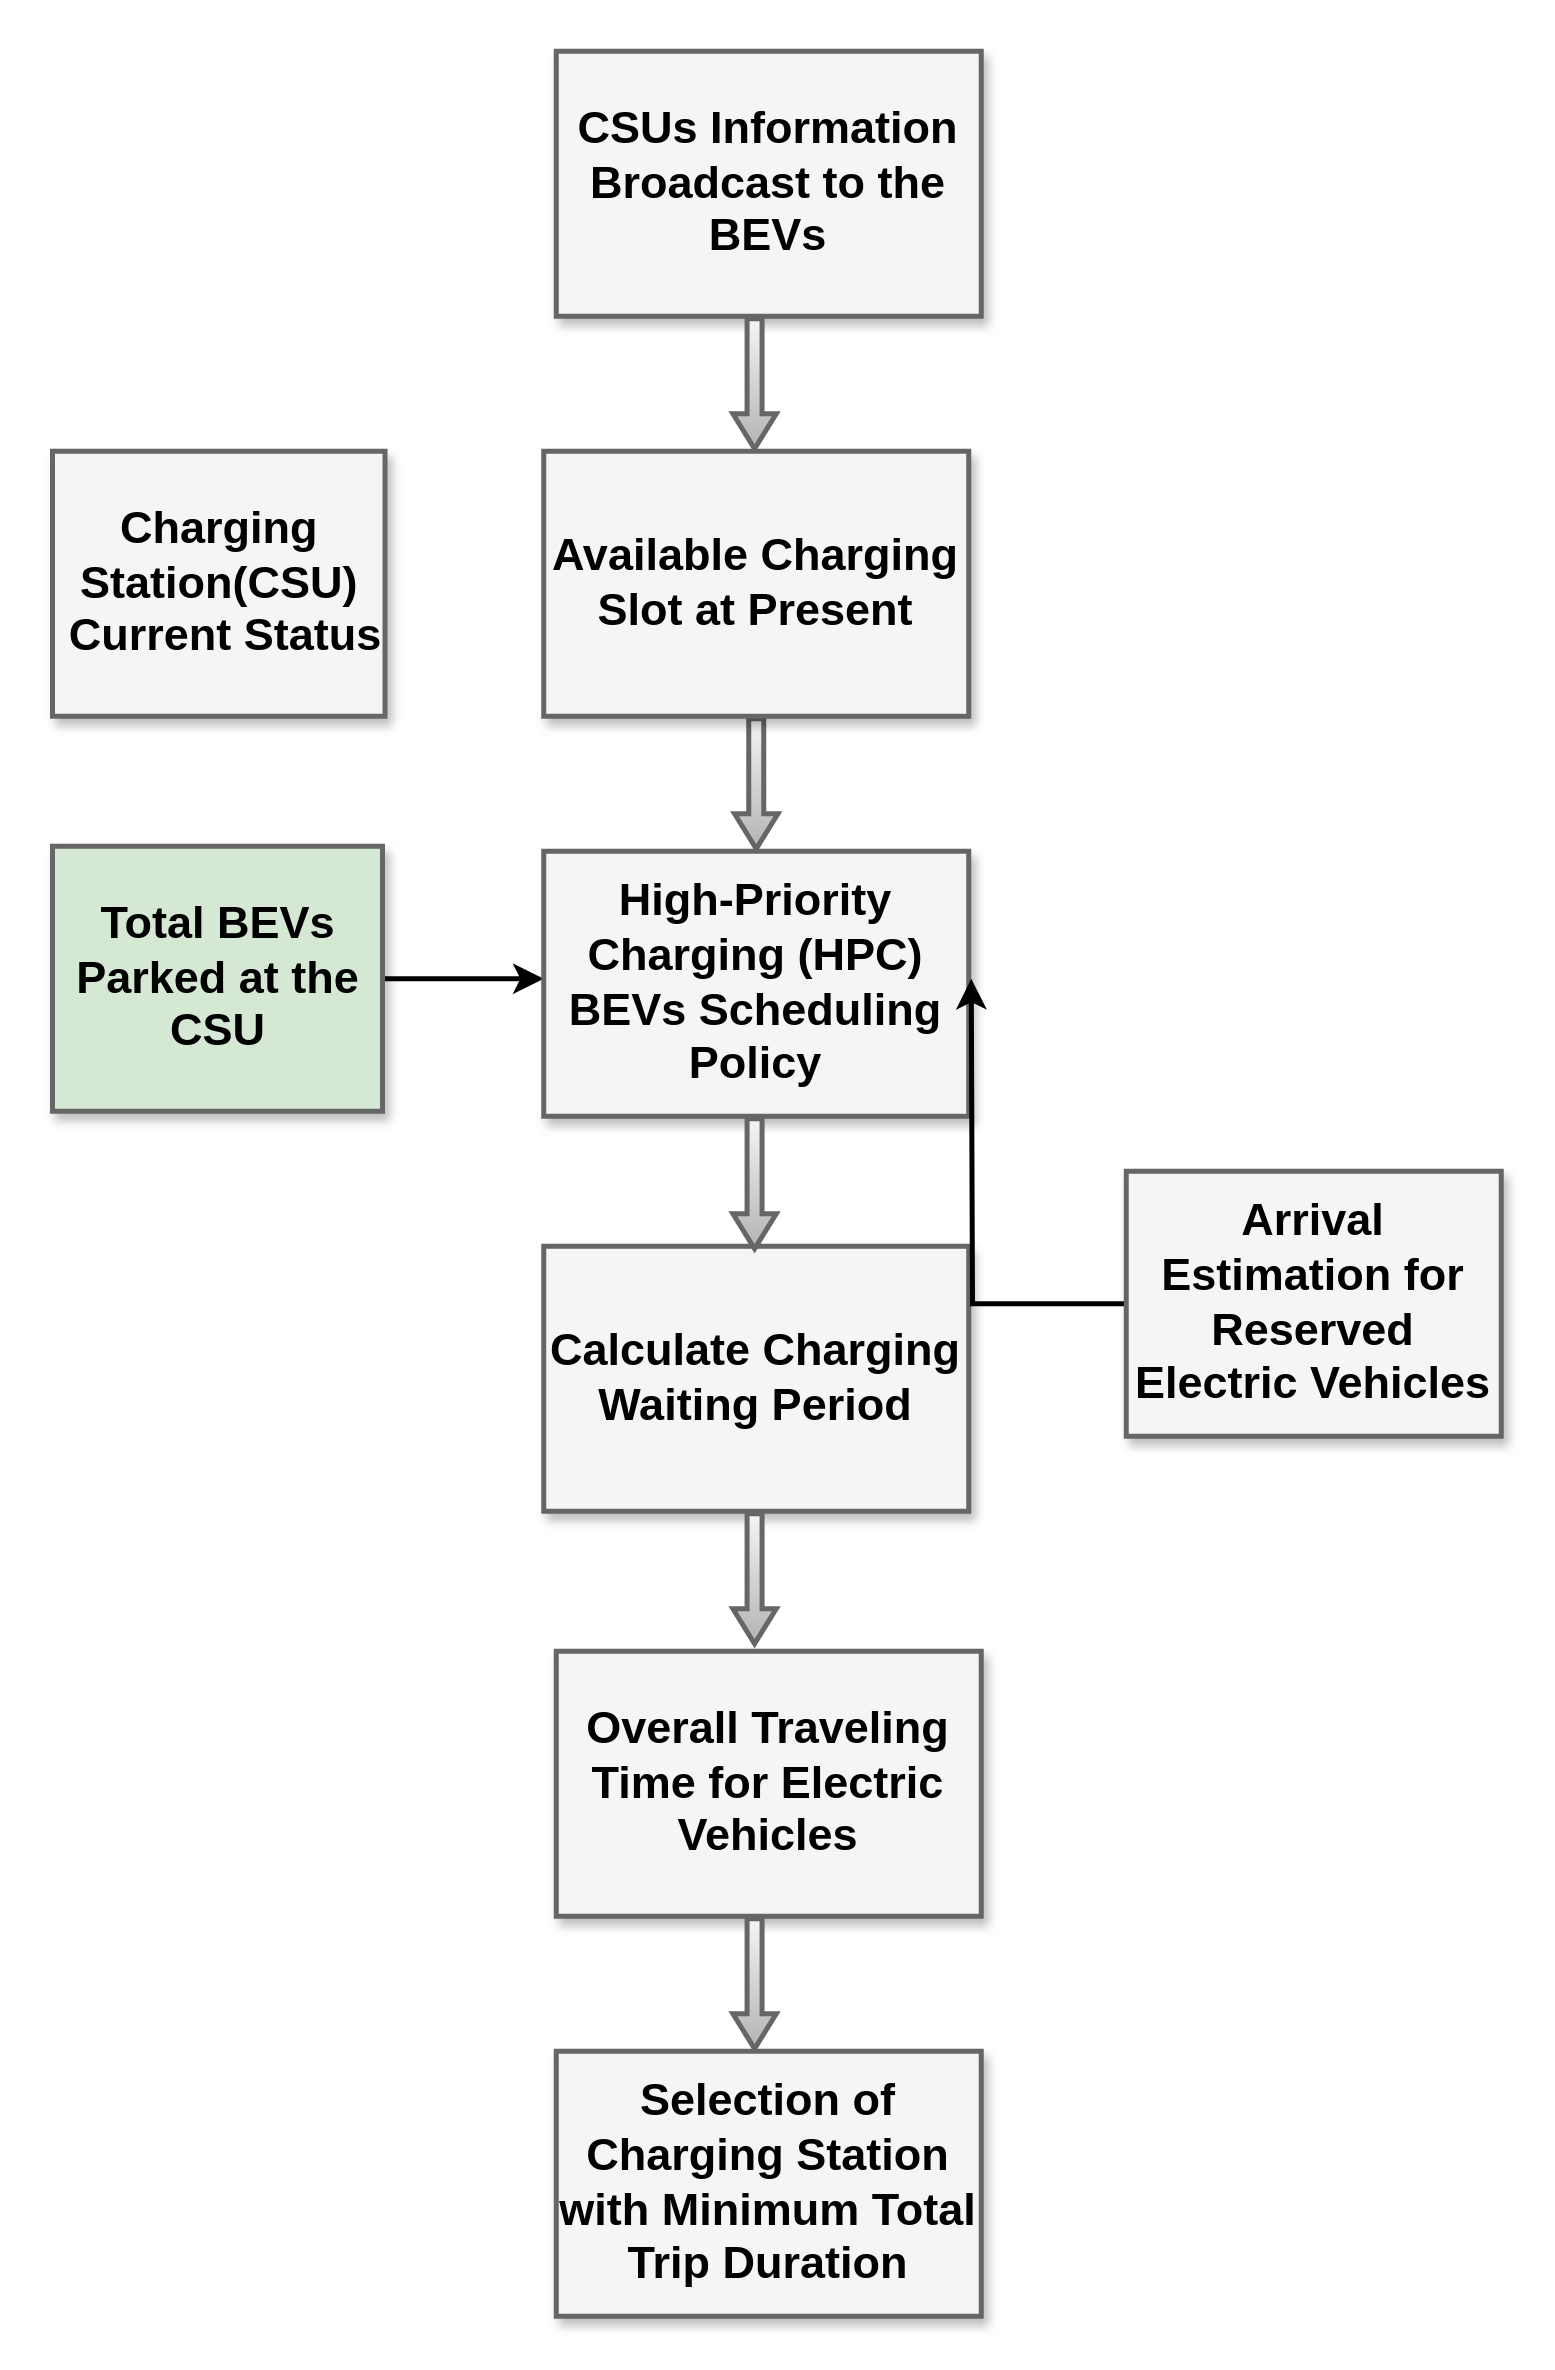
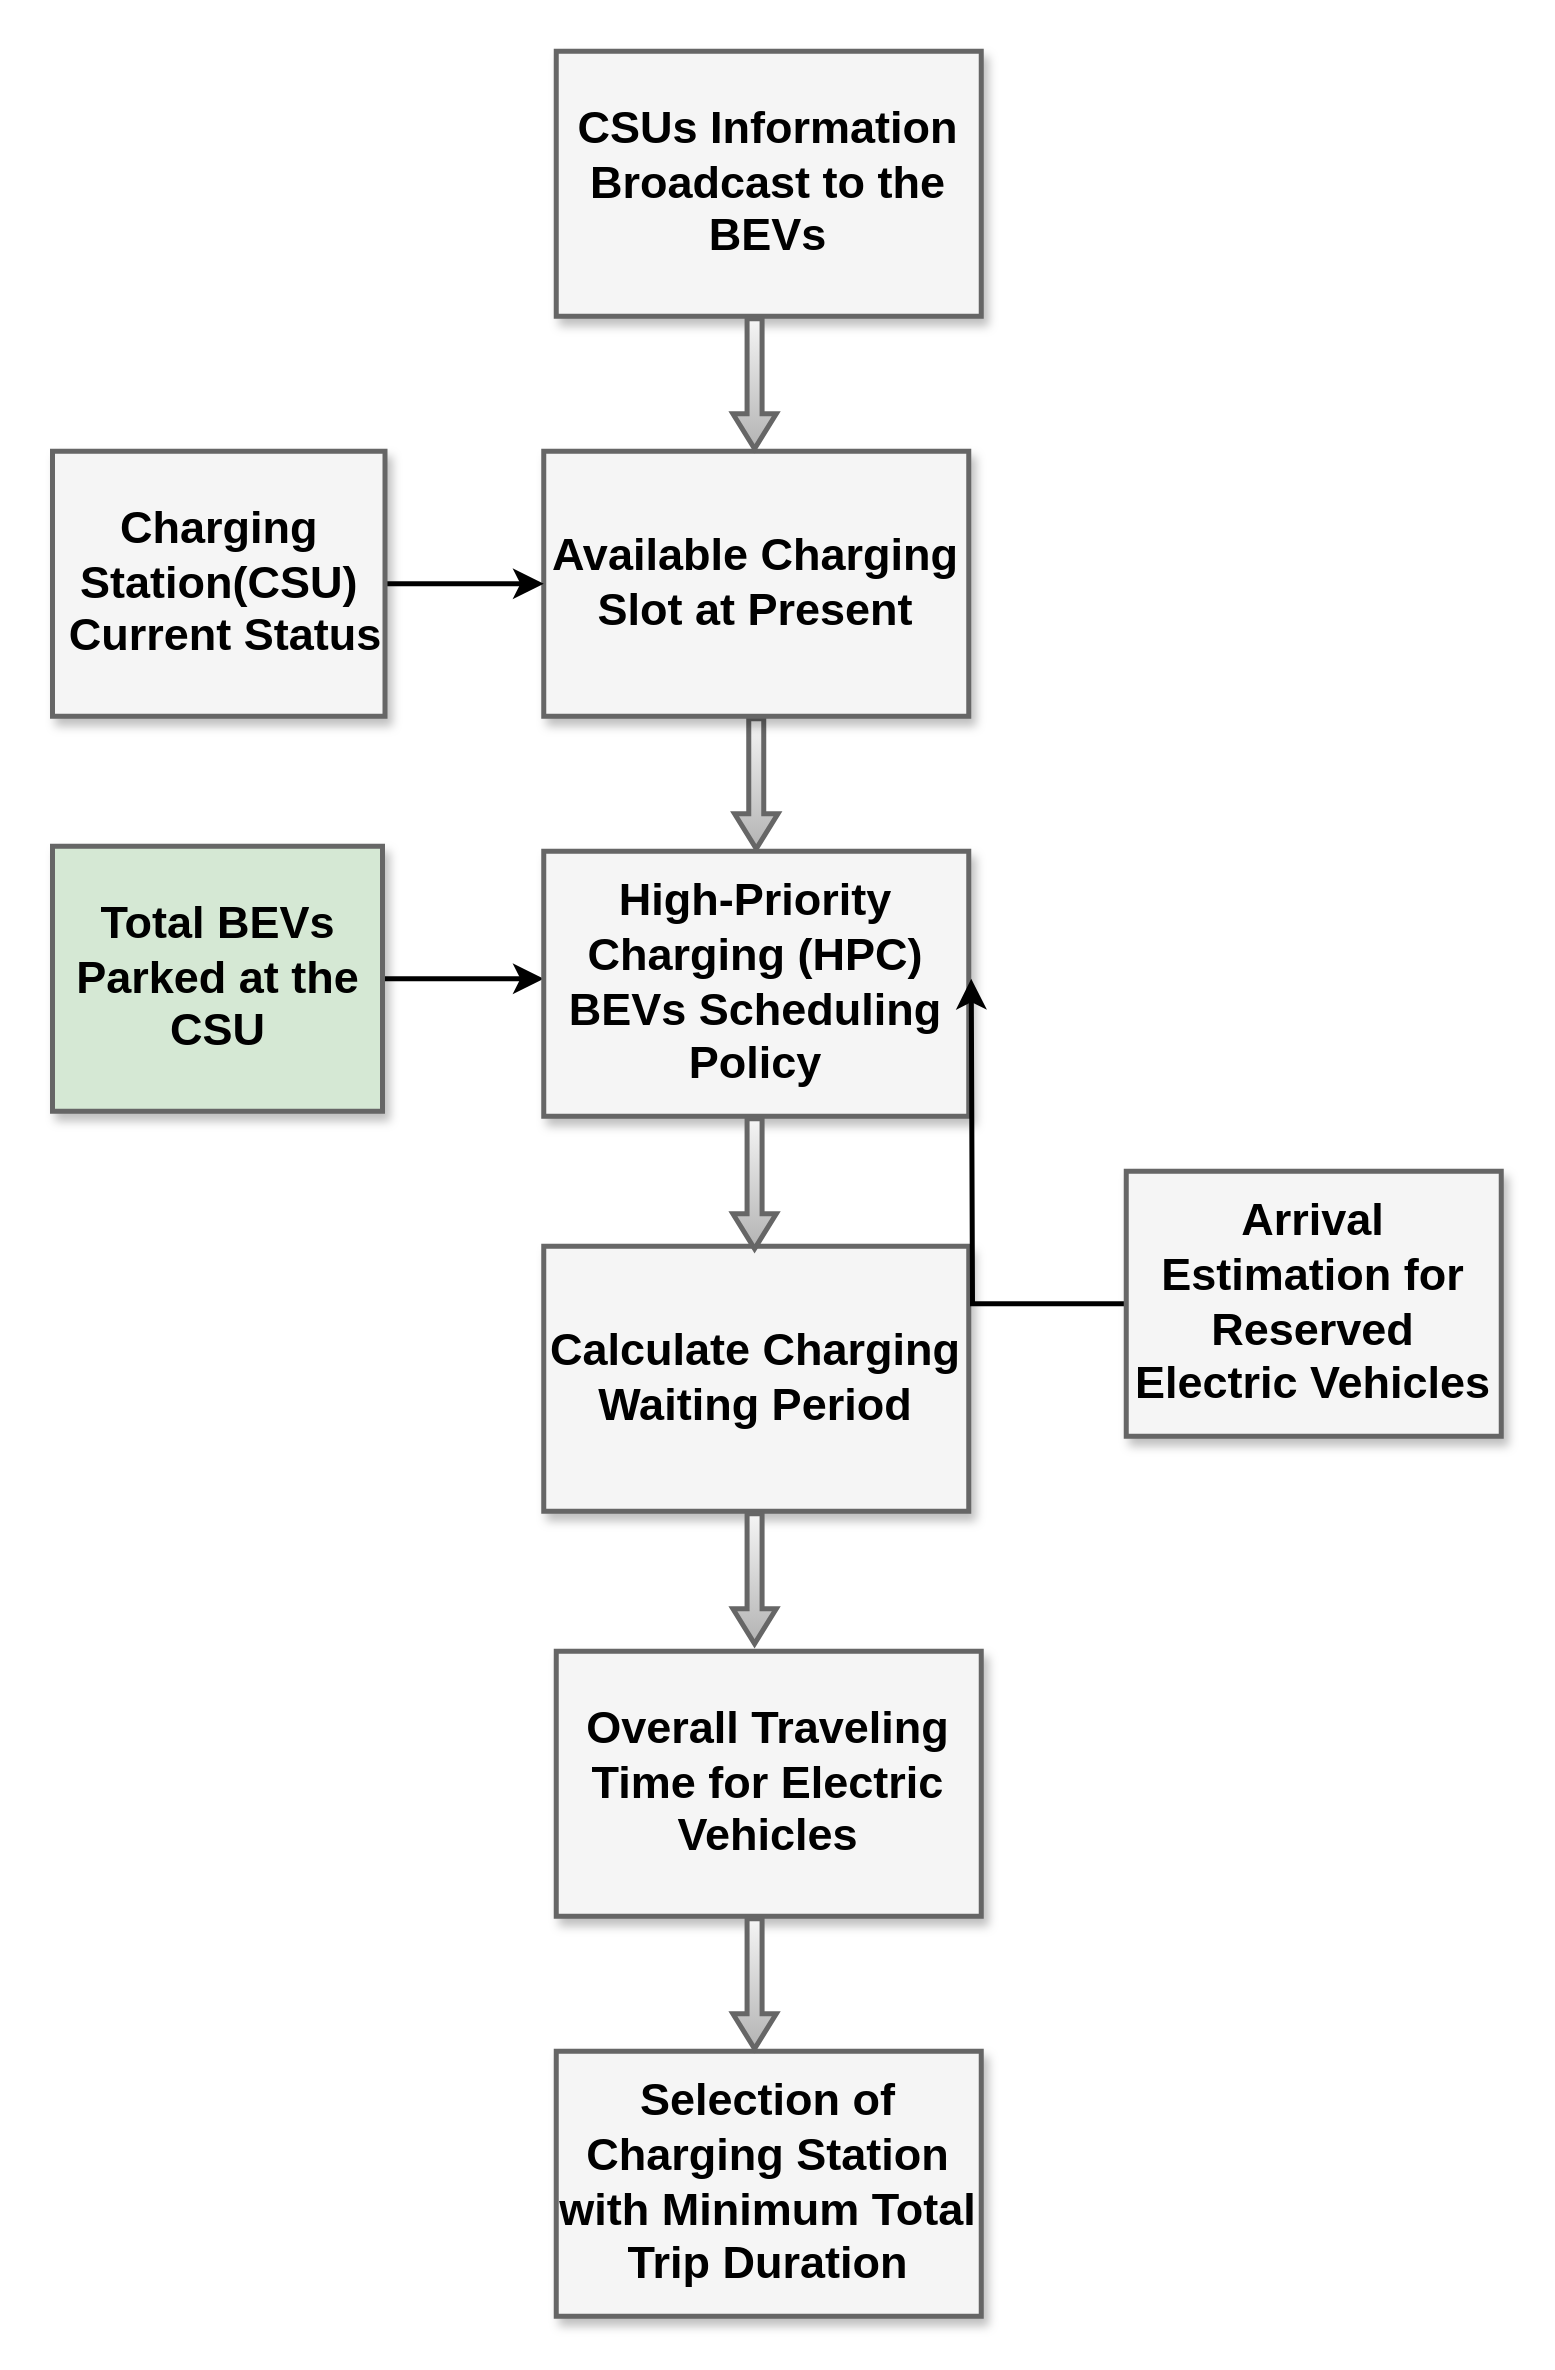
edge "Charging Station(CSU) Current Status" -> "Available Charging Slot at Present": added
